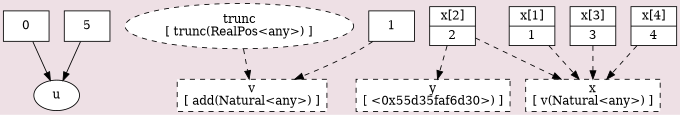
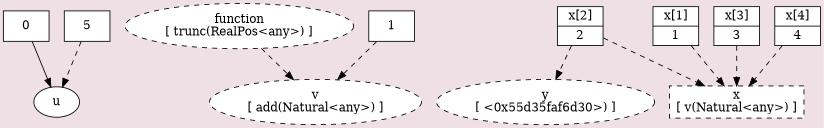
node "trunc [ trunc(RealPos<any>) ]": label "trunc [ trunc(RealPos<any>) ]" -> "function [ trunc(RealPos<any>) ]"
edge "5" -> "u": style solid -> dashed
node "v [ add(Natural<any>) ]": shape box -> ellipse
node "y [ <0x55d35faf6d30>) ]": shape box -> ellipse
